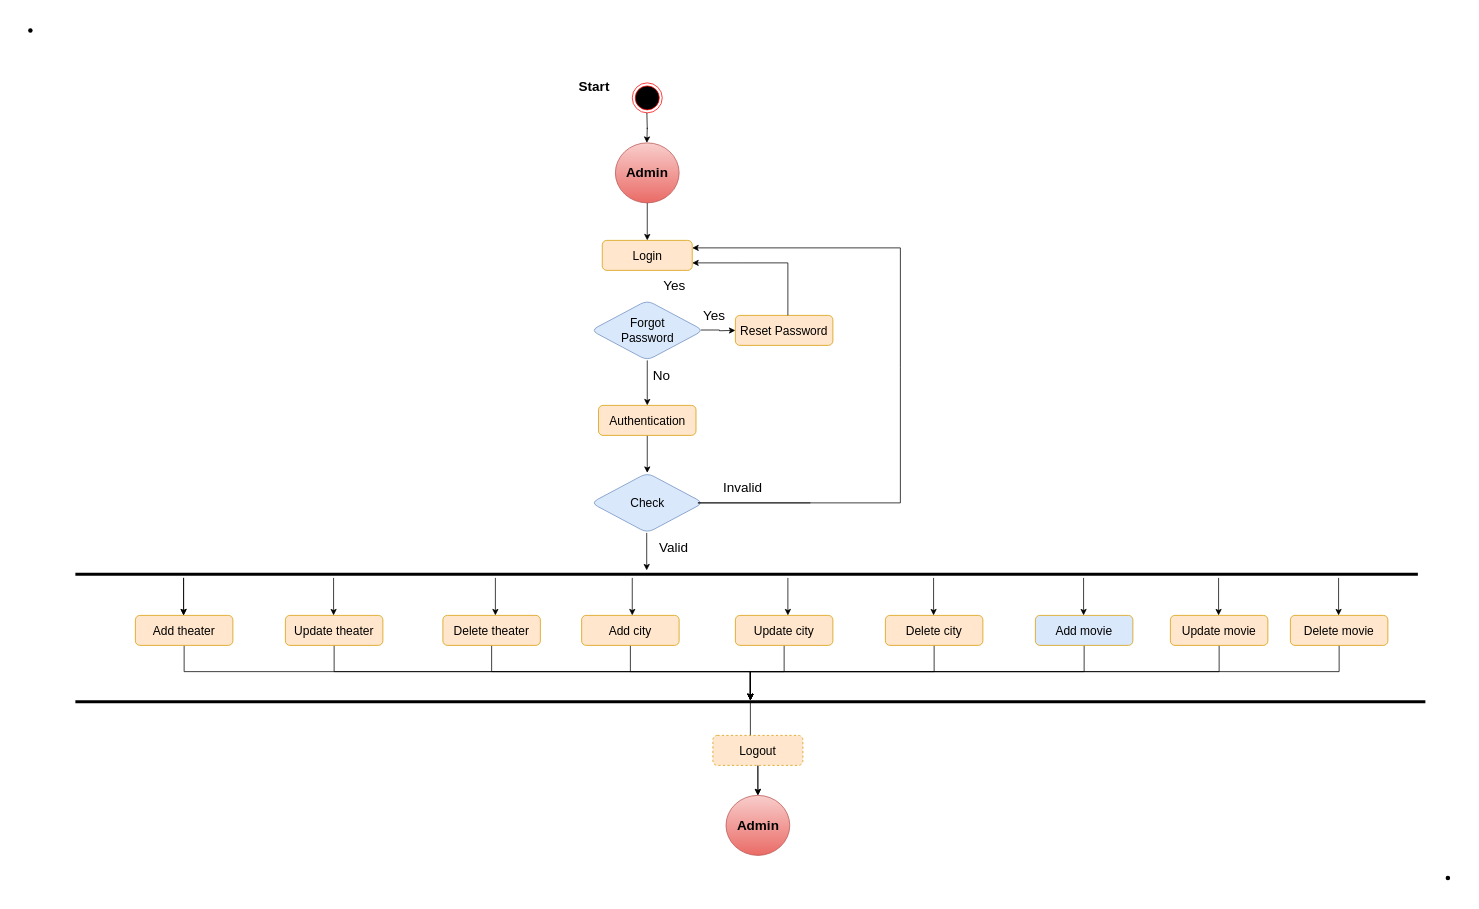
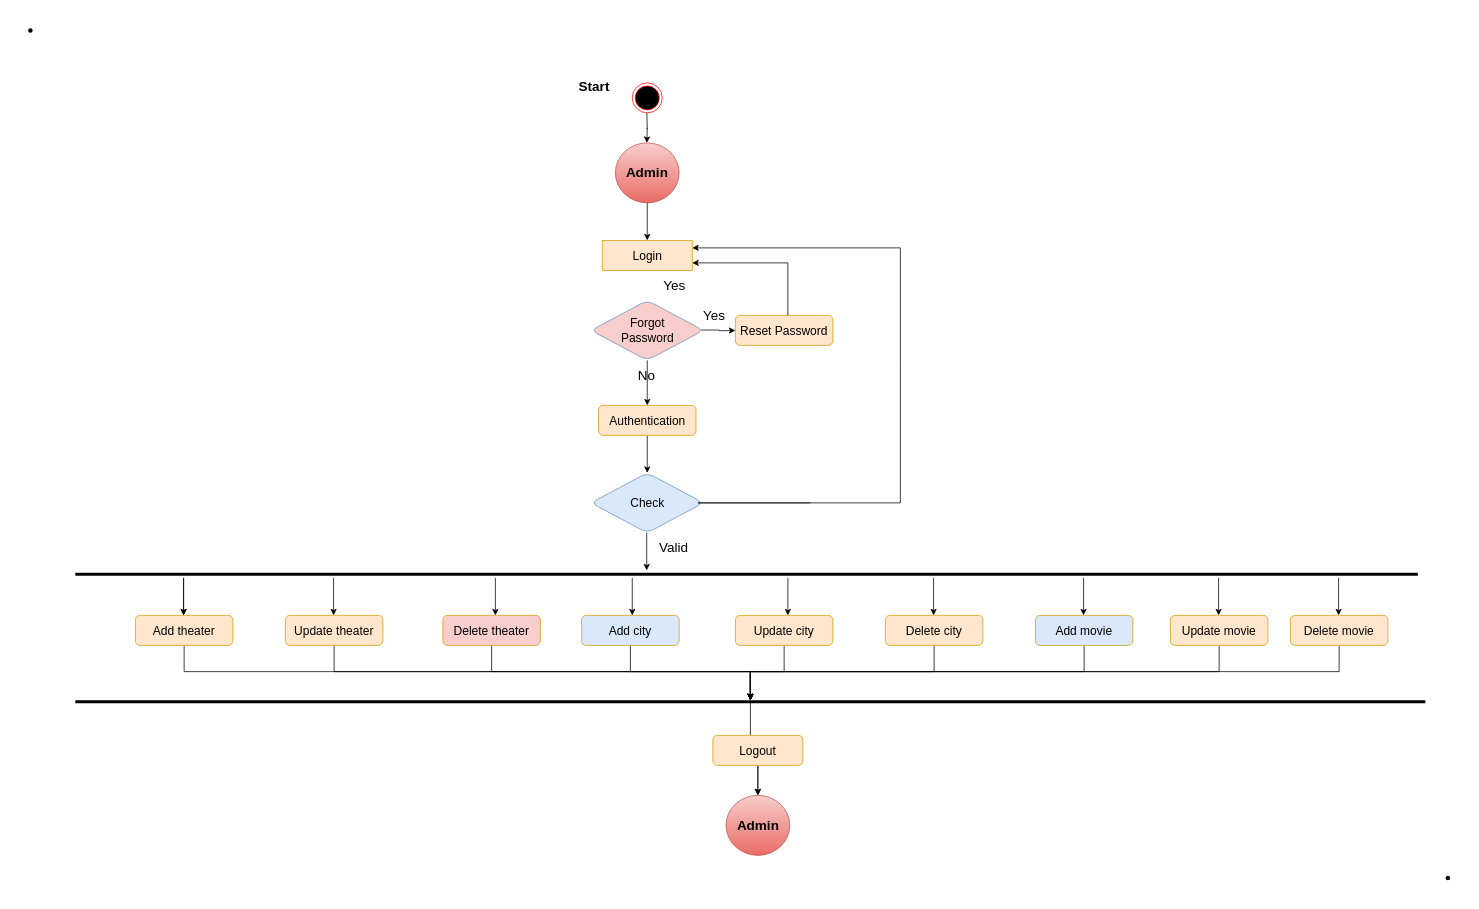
node "Login": shape rounded rectangle -> rectangle
node "Forgot Password": fillcolor #dae8fc -> #f8cecc
node "No": moved (661, 375) -> (646, 375)
node "Invalid": removed
node "Delete theater": fillcolor #ffe6cc -> #f8cecc
node "Add city": fillcolor #ffe6cc -> #dae8fc
node "Logout": style dashed -> solid
